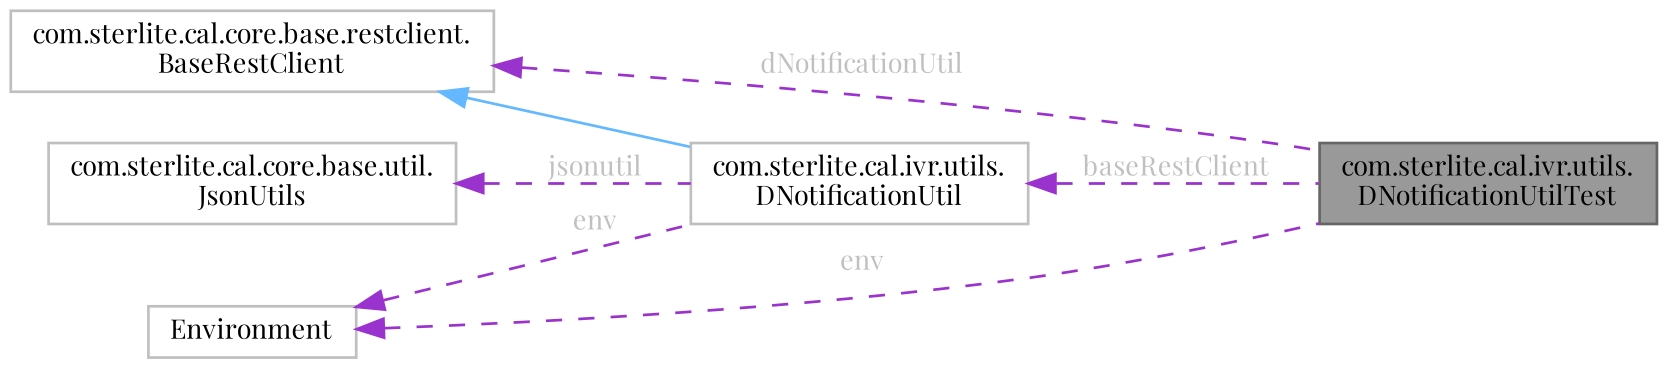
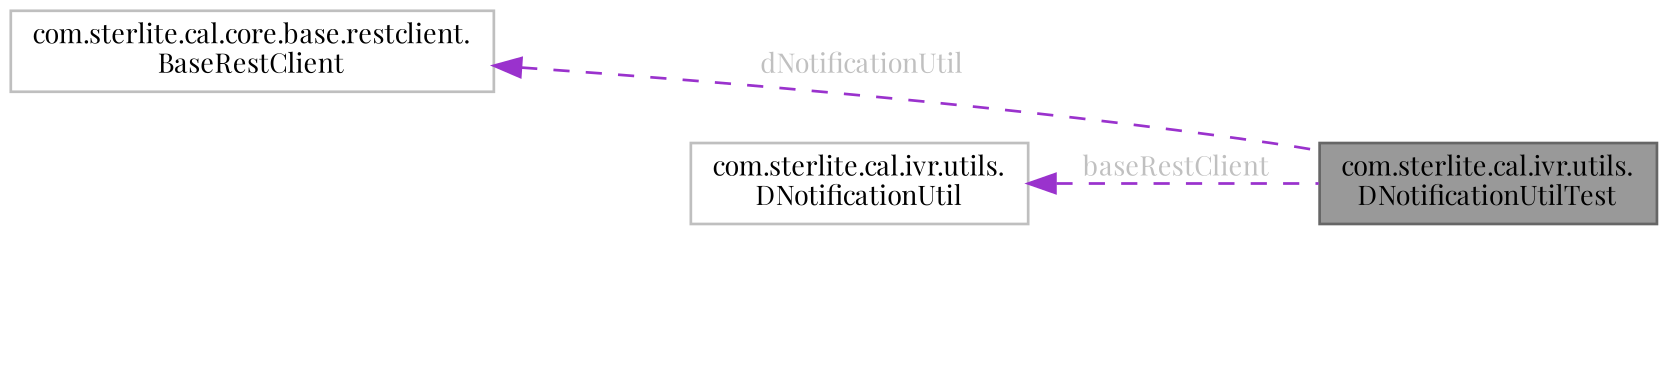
edge "com.sterlite.cal.ivr.utils. DNotificationUtil" -> "com.sterlite.cal.core.base.restclient. BaseRestClient": removed
node "com.sterlite.cal.core.base.util. JsonUtils": removed
node "Environment": removed
